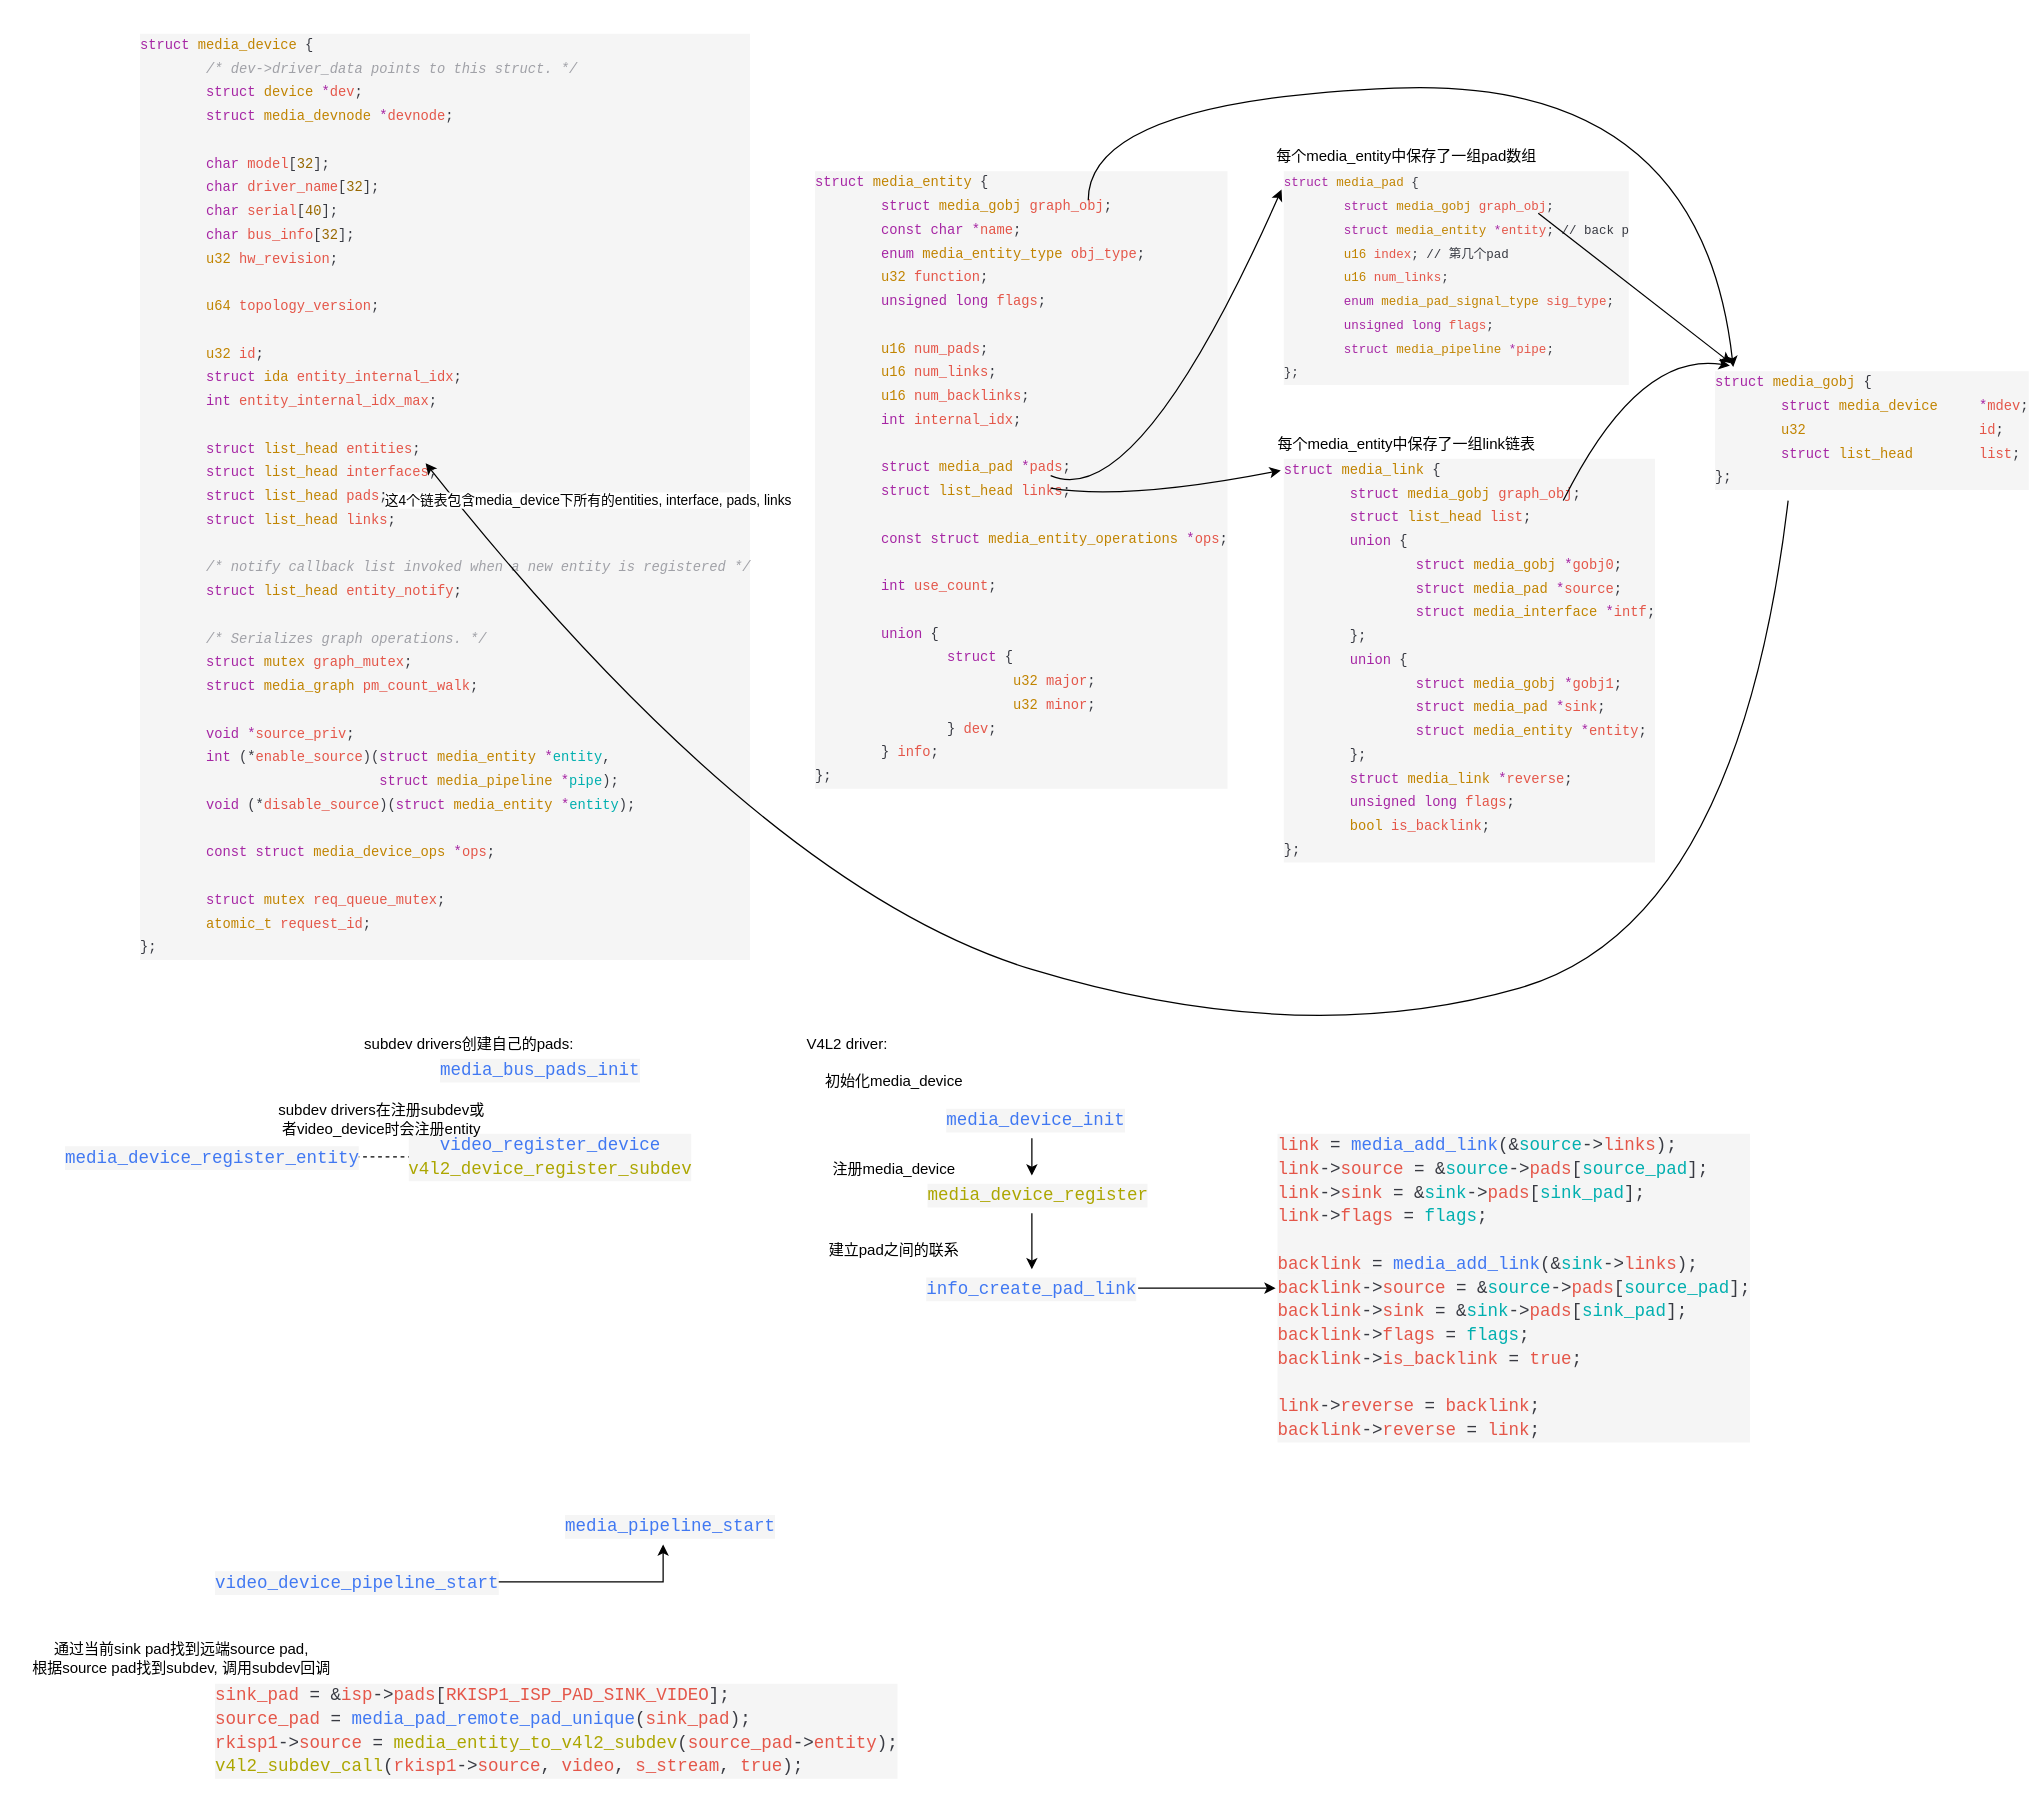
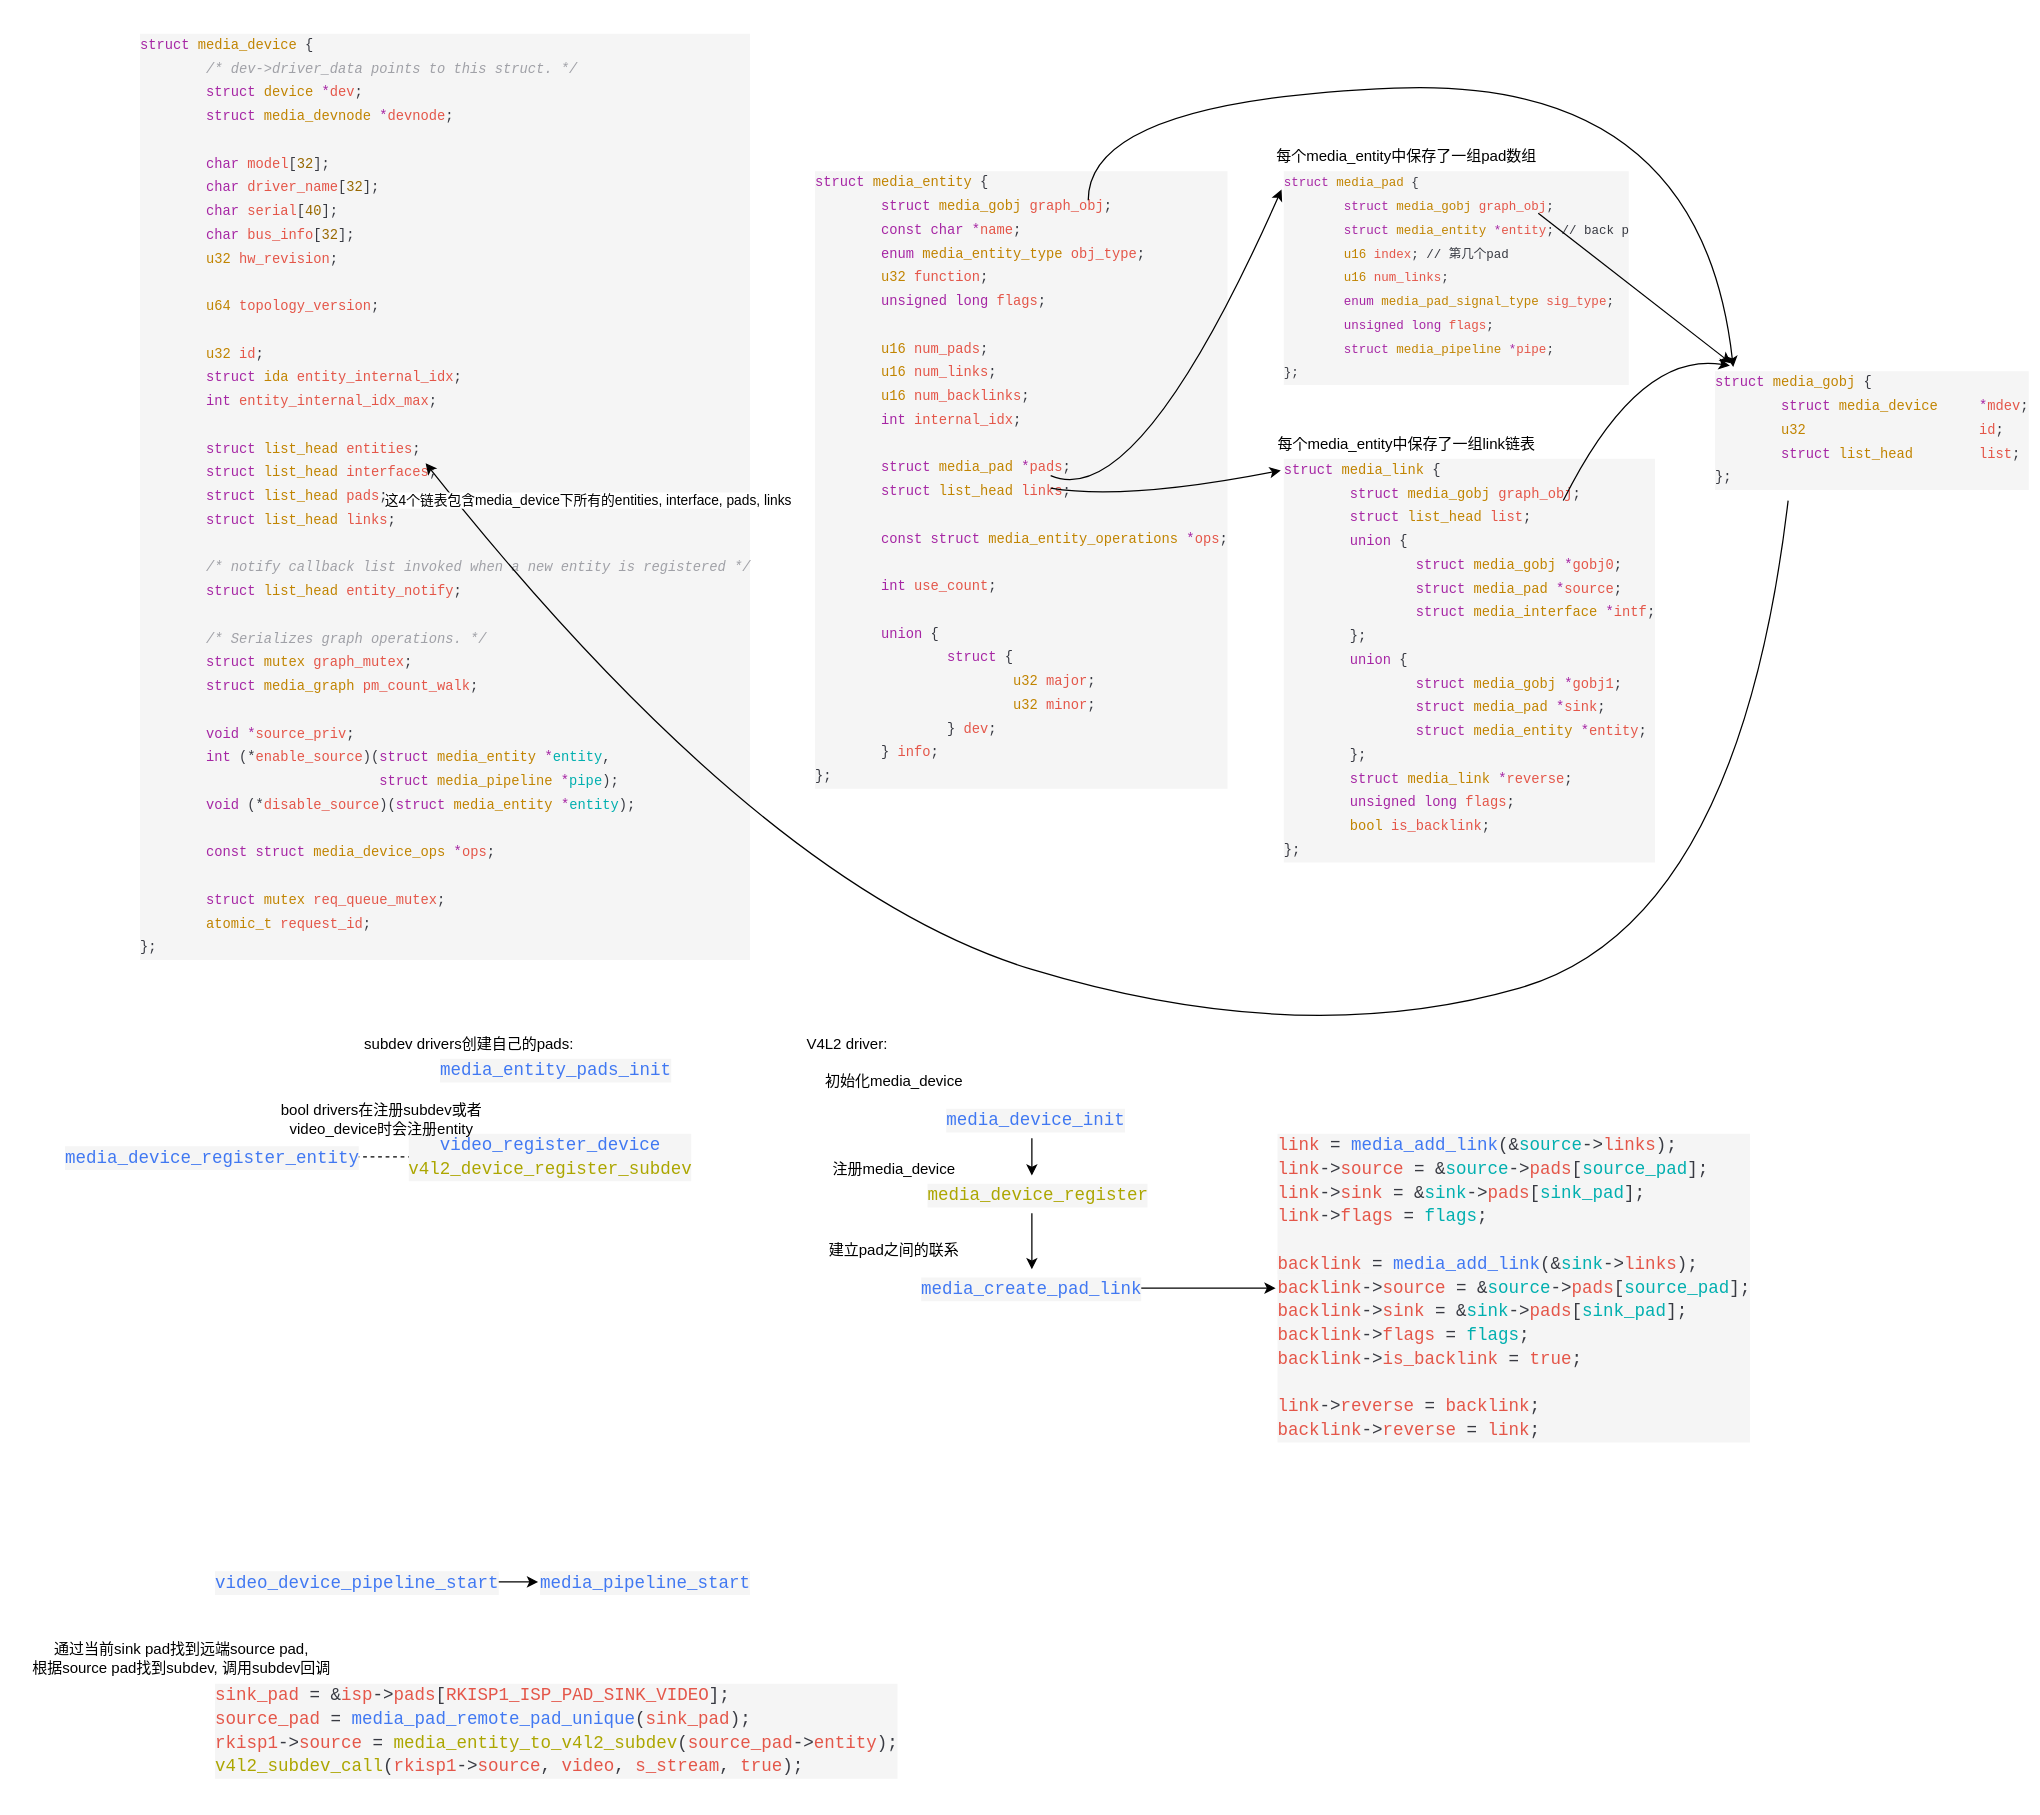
node "media_bus_pads_init": label "media_bus_pads_init" -> "media_entity_pads_init"
node "subdev drivers在注册subdev或者video_device时会注册entity": label "subdev drivers在注册subdev或者video_device时会注册entity" -> "bool drivers在注册subdev或者video_device时会注册entity"
node "info_create_pad_link": label "info_create_pad_link" -> "media_create_pad_link"
node "media_pipeline_start": moved (663, 1526) -> (638, 1582)
